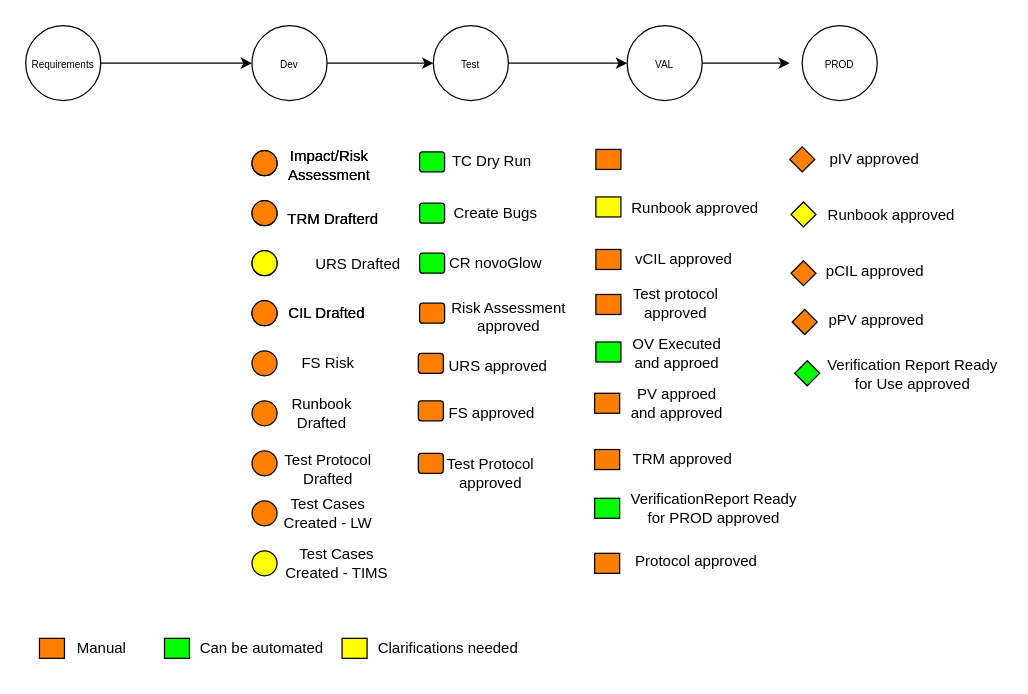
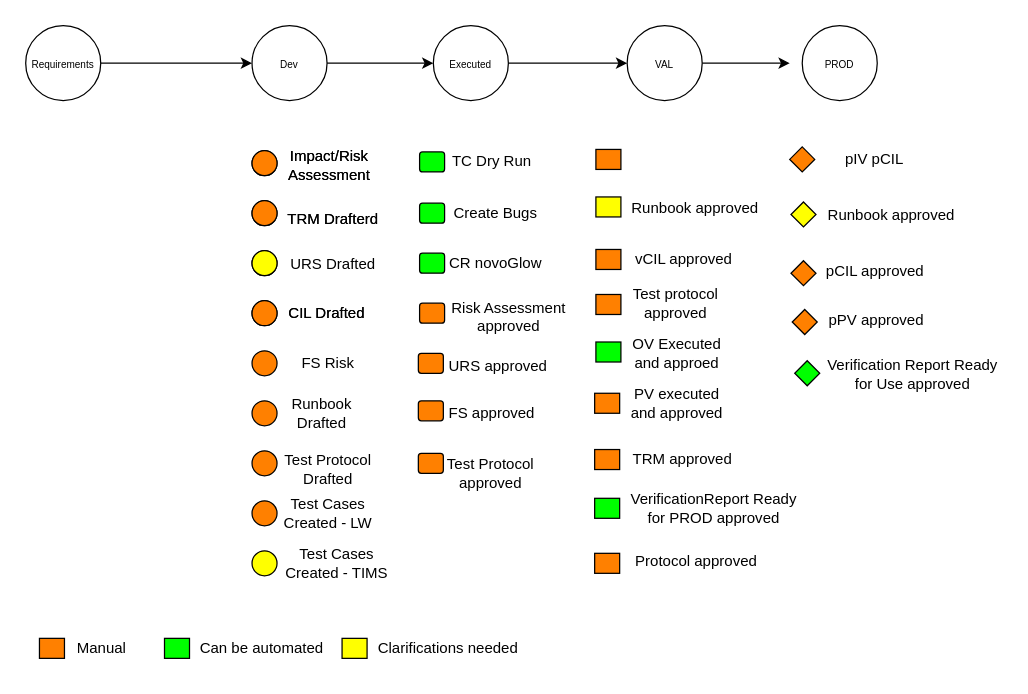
node "Test": label "Test" -> "Executed"
node "pIV approved": label "pIV approved" -> "pIV pCIL"
node "URS Drafted": moved (358, 264) -> (333, 264)
node "PV approed and approved": label "PV approed and approved" -> "PV executed and approved"
